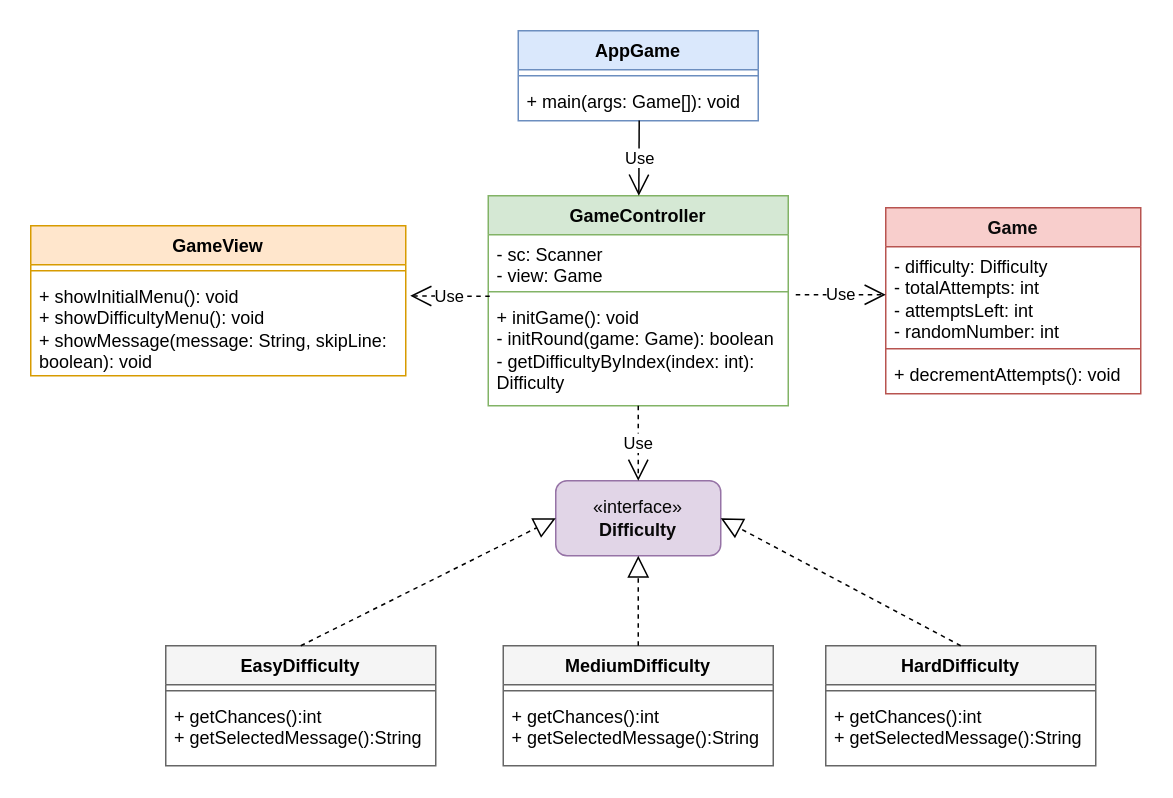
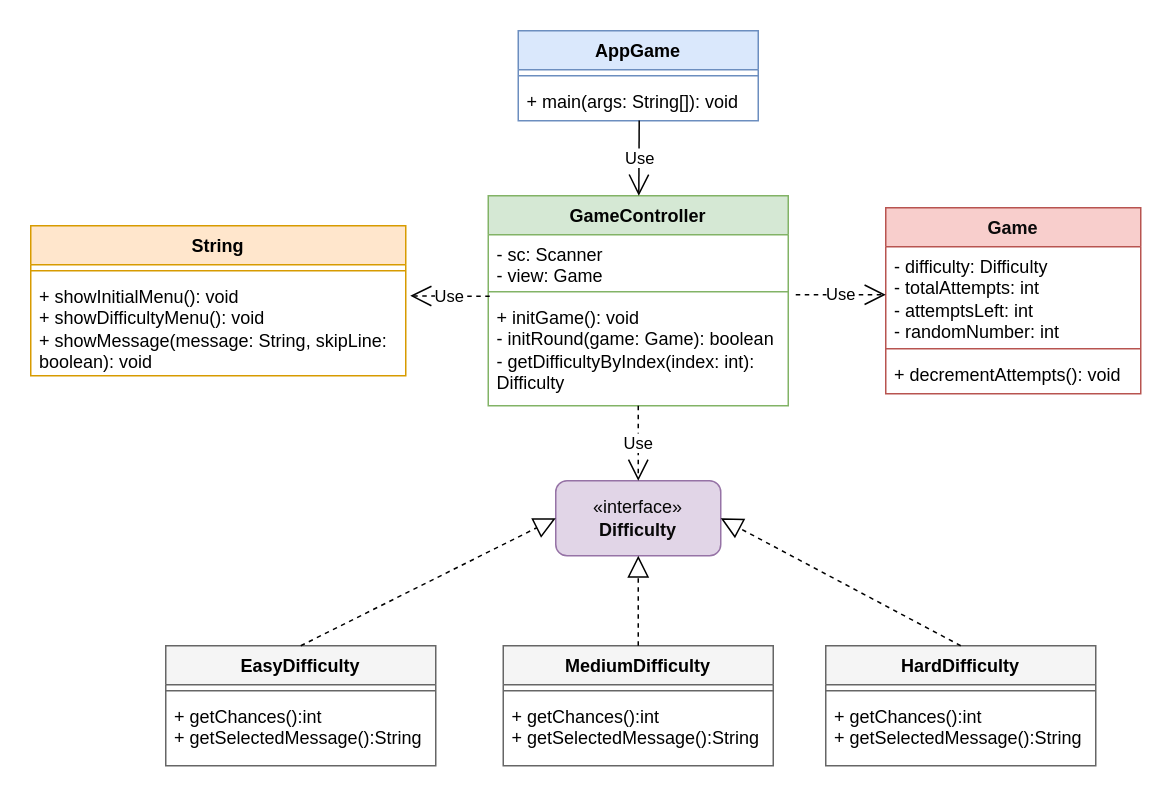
node "+ main(args: Game[]): void": label "+ main(args: Game[]): void" -> "+ main(args: String[]): void"
node "GameView": label "GameView" -> "String"
